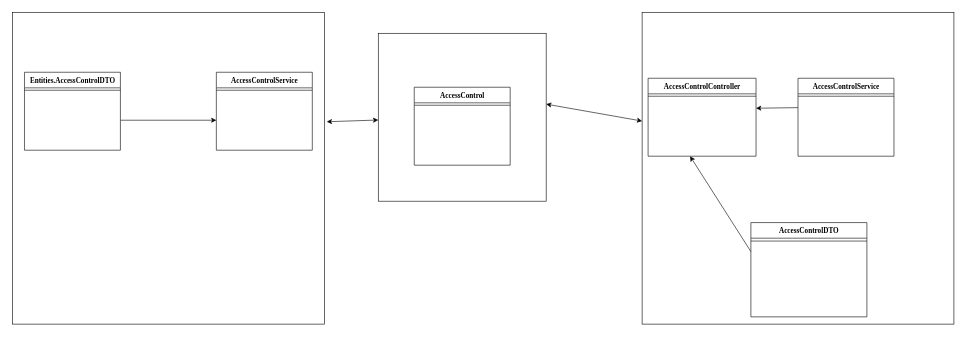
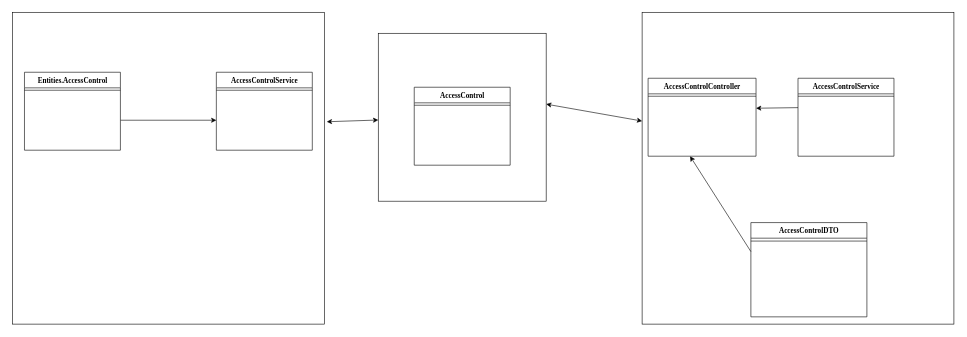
node "Entities.AccessControlDTO": label "Entities.AccessControlDTO" -> "Entities.AccessControl"
